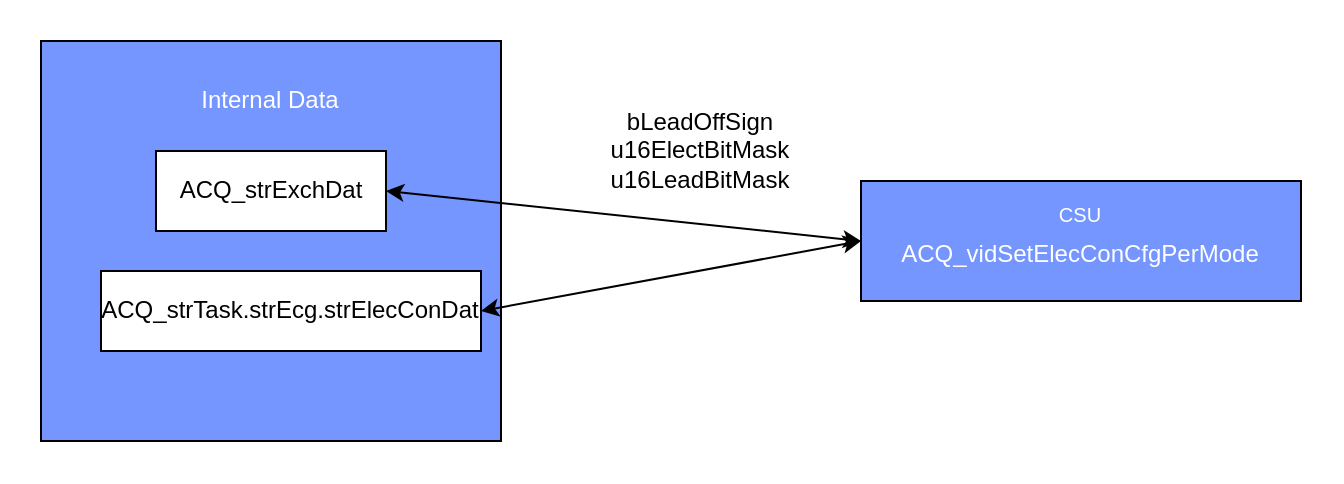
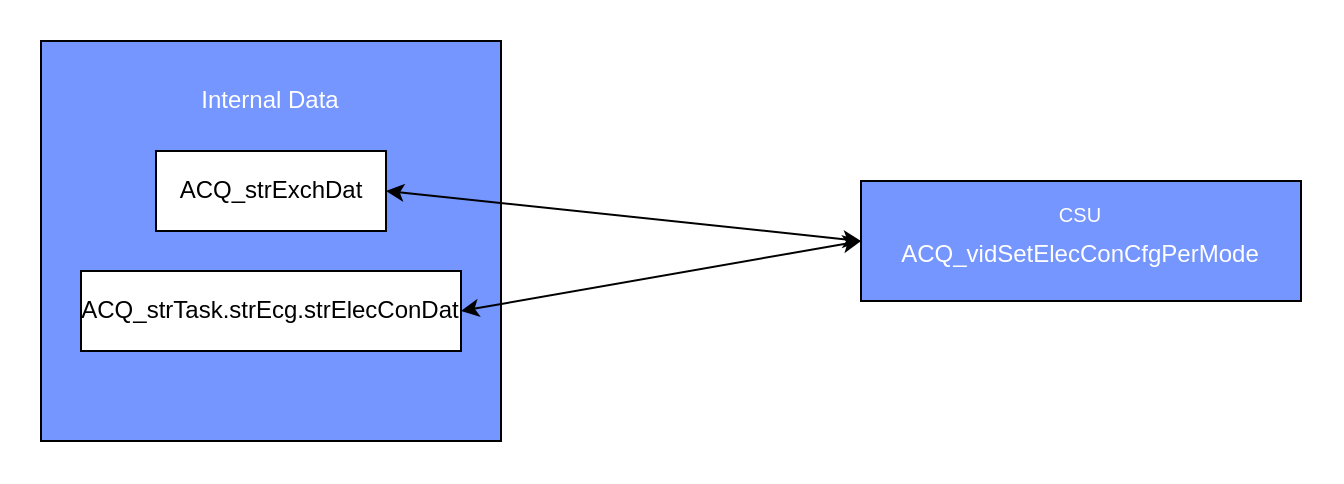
node "bLeadOffSign u16ElectBitMask u16LeadBitMask": removed
node "ACQ_strTask.strEcg.strElecConDat": moved (291, 311) -> (271, 311)
